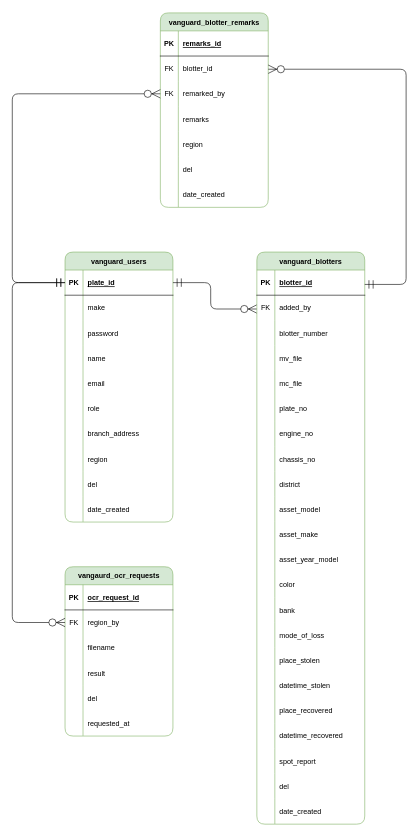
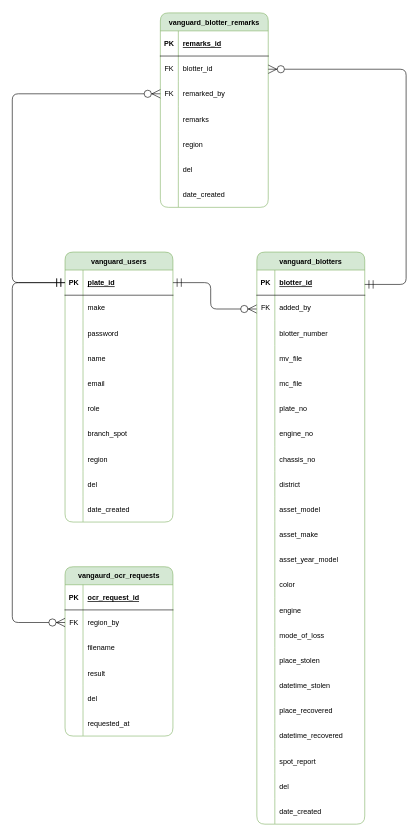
node "branch_address": label "branch_address" -> "branch_spot"
node "bank": label "bank" -> "engine"
